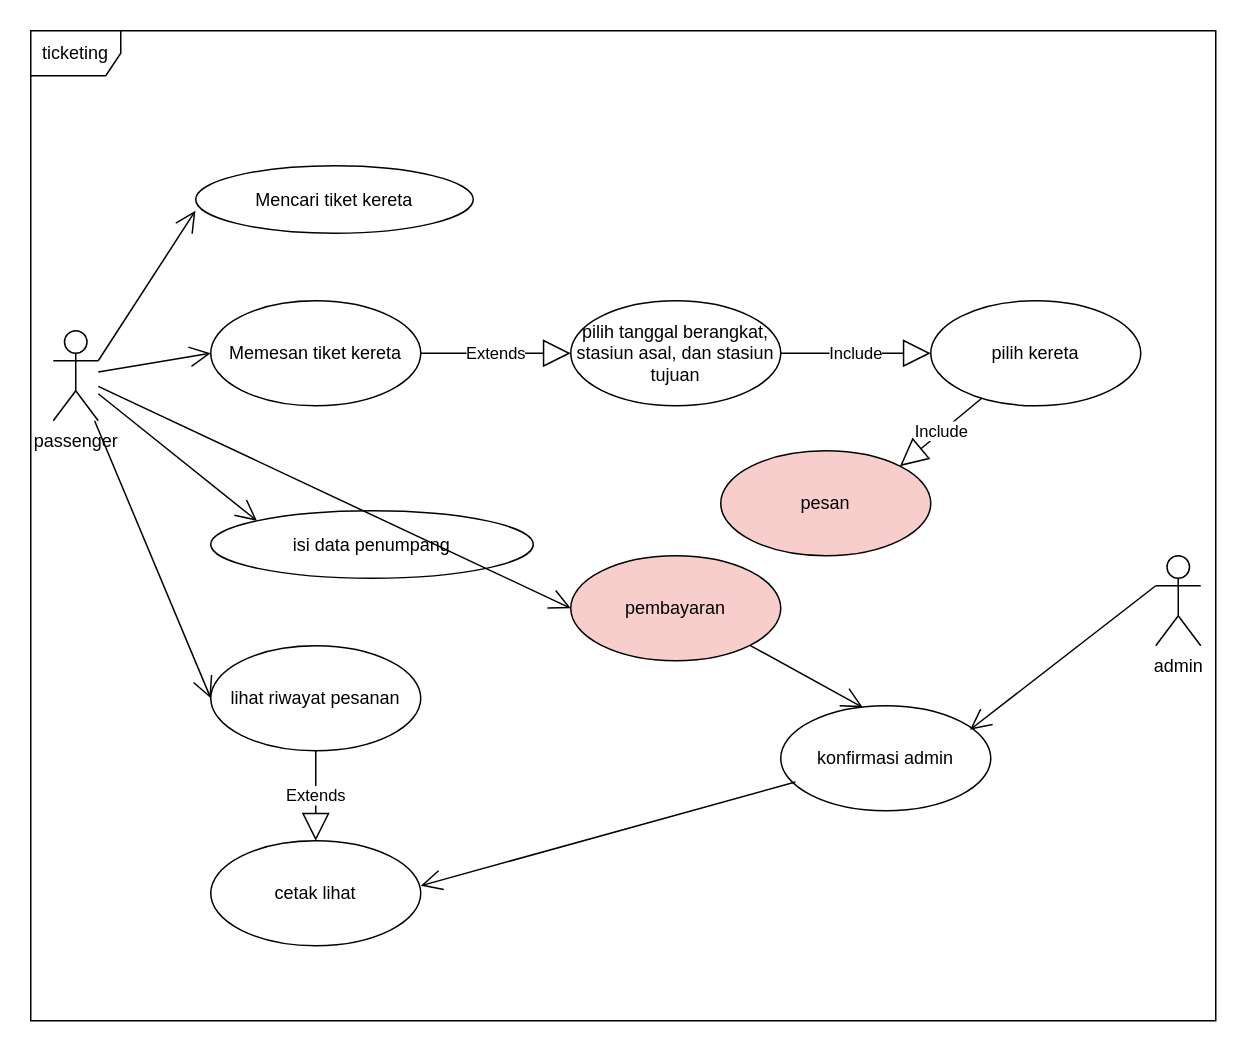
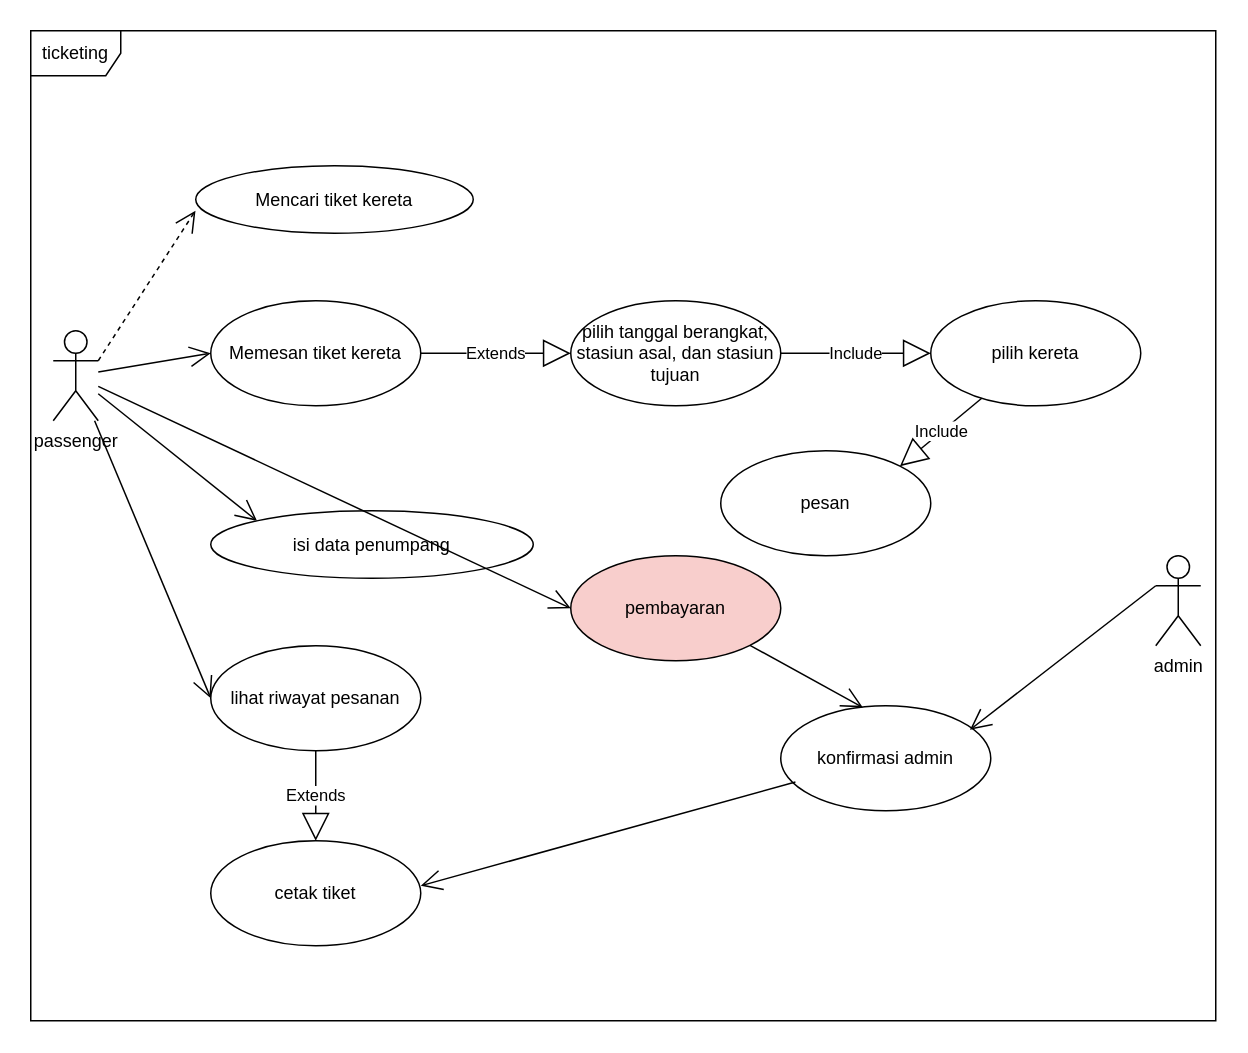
edge "passenger" -> "Mencari tiket kereta": style solid -> dashed
node "pesan": fillcolor #f8cecc -> #ffffff
node "cetak lihat": label "cetak lihat" -> "cetak tiket"
